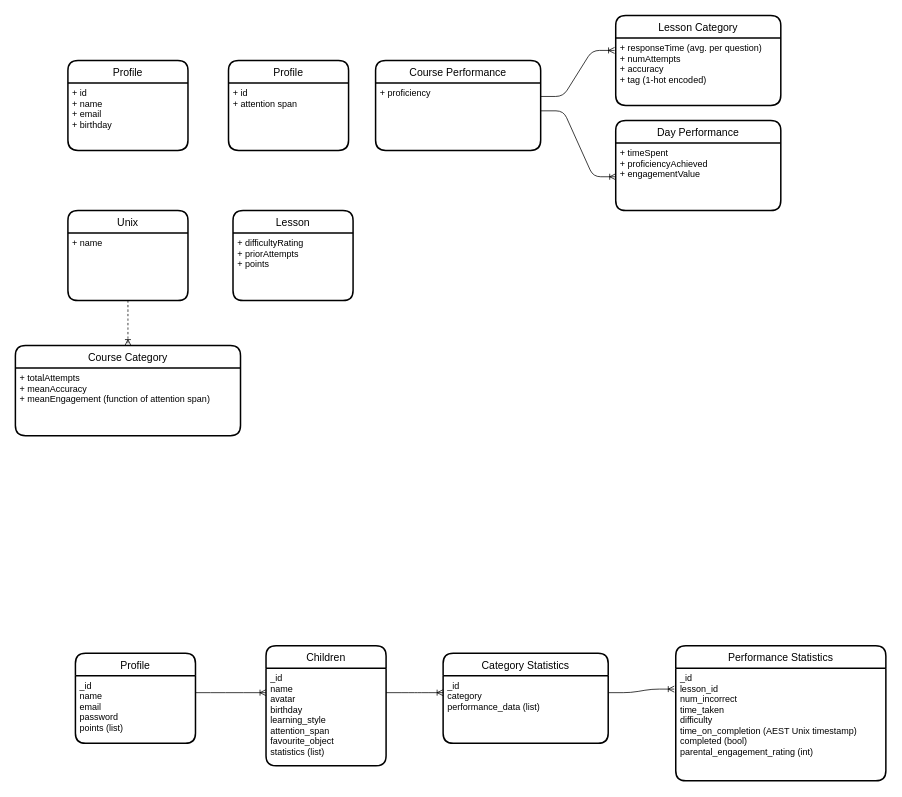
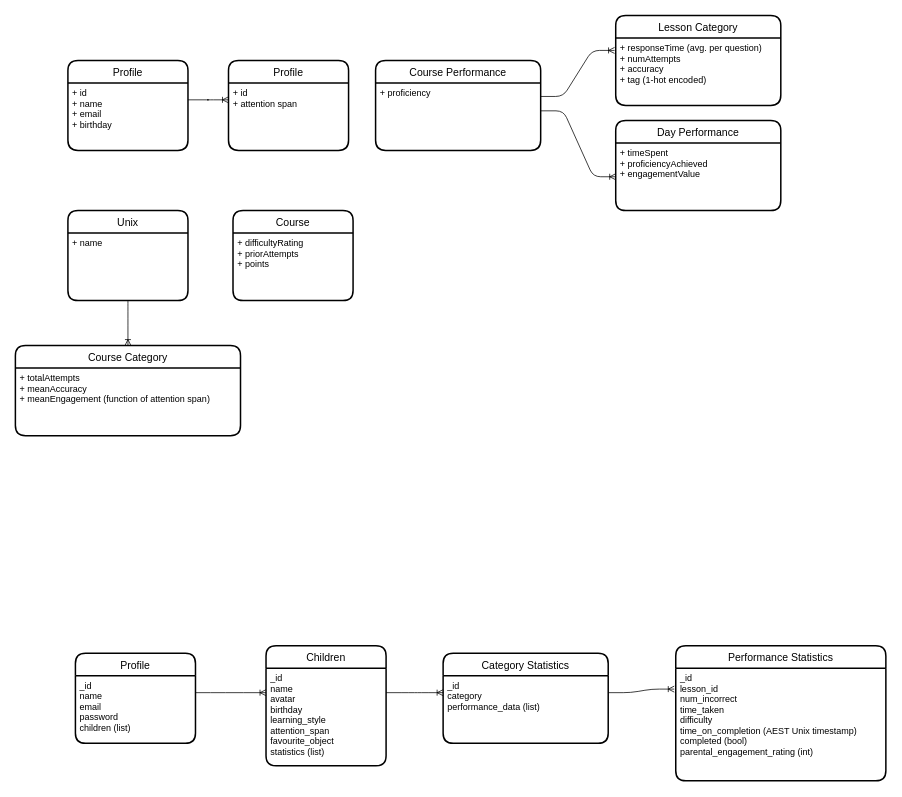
edge "+ id + name + email + birthday" -> "+ id + attention span": added
node "Lesson": label "Lesson" -> "Course"
edge "+ name" -> "Course Category": style dashed -> solid
node "_id name email password points (list)": label "_id name email password points (list)" -> "_id name email password children (list)"
